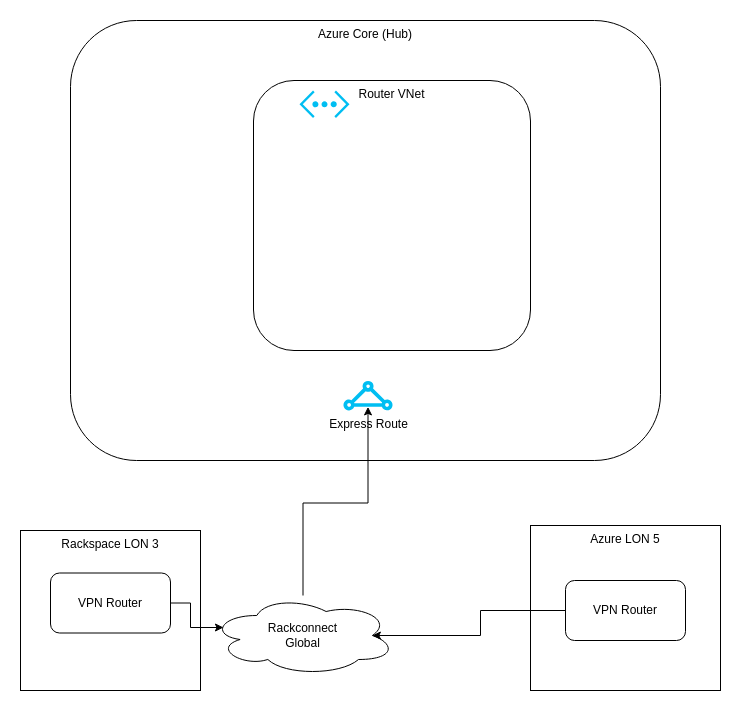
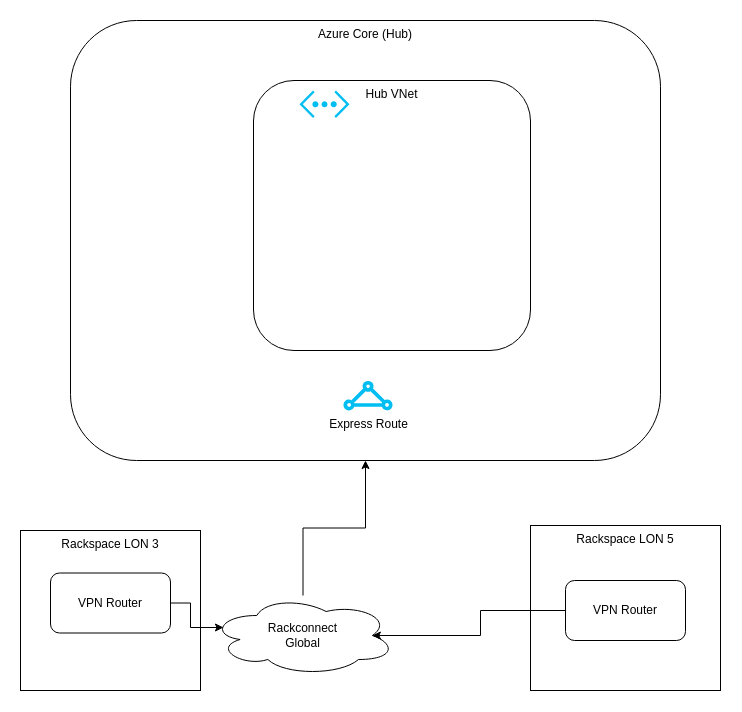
node "Router VNet": label "Router VNet" -> "Hub VNet"
edge "Rackconnect Global" -> "Express Route": now "Rackconnect Global" -> "Azure Core (Hub)"
node "Azure LON 5": label "Azure LON 5" -> "Rackspace LON 5"
